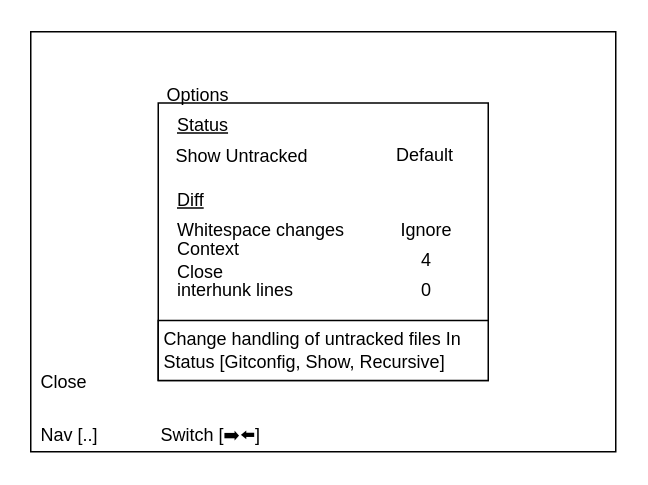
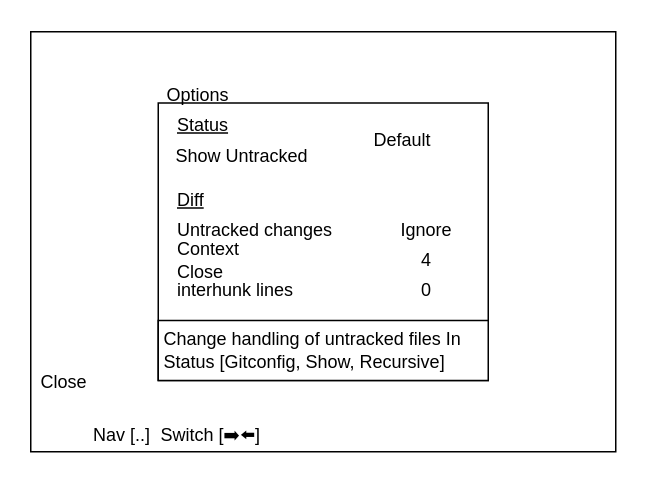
node "Default": moved (425, 155) -> (402, 140)
node "Whitespace changes": label "Whitespace changes" -> "Untracked changes"
node "Nav [..]": moved (68, 434) -> (120, 434)
